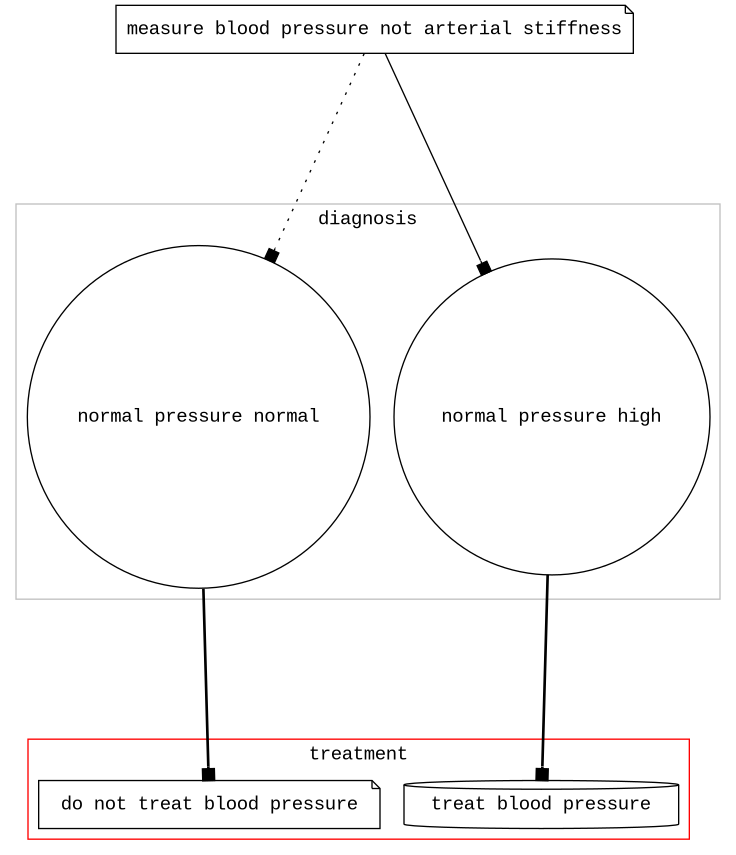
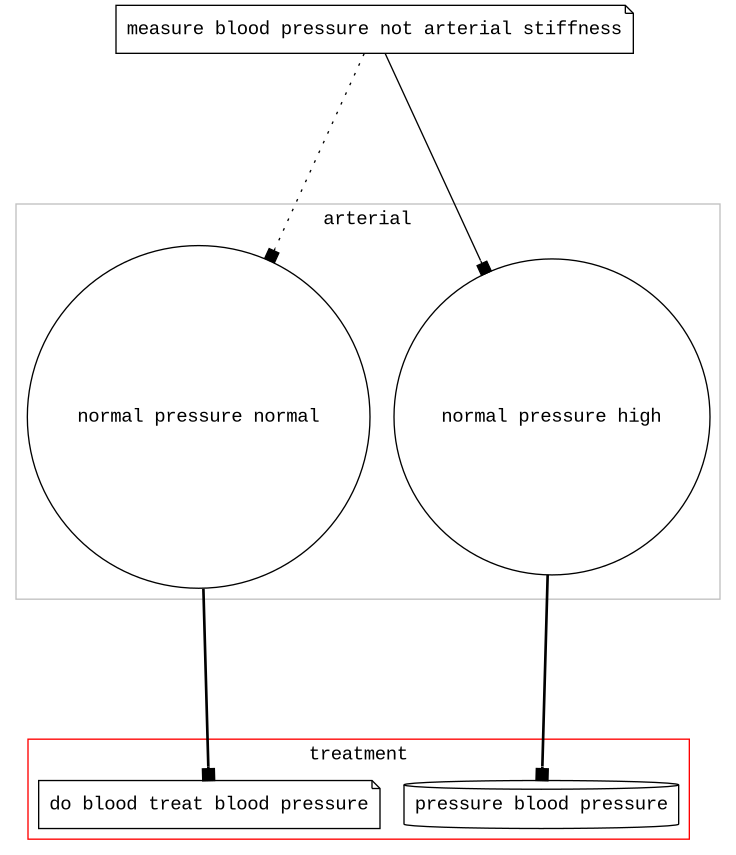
cluster "diagnosis": label "diagnosis" -> "arterial"
node "do not treat blood pressure": label "do not treat blood pressure" -> "do blood treat blood pressure"
node "treat blood pressure": label "treat blood pressure" -> "pressure blood pressure"
